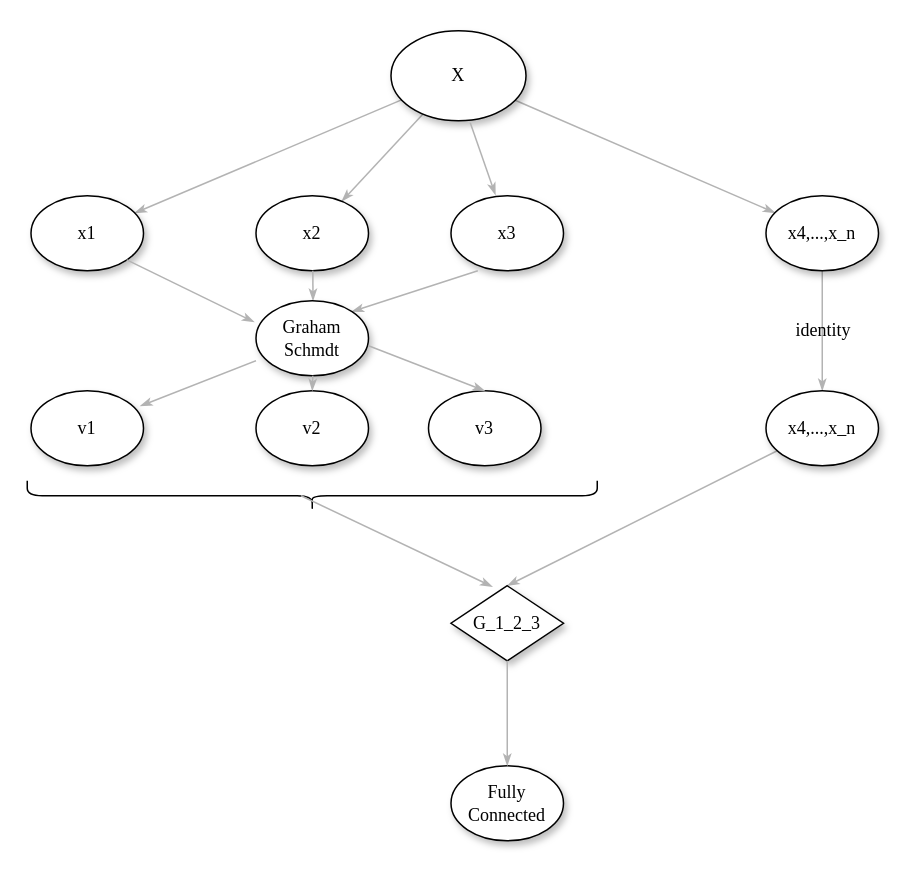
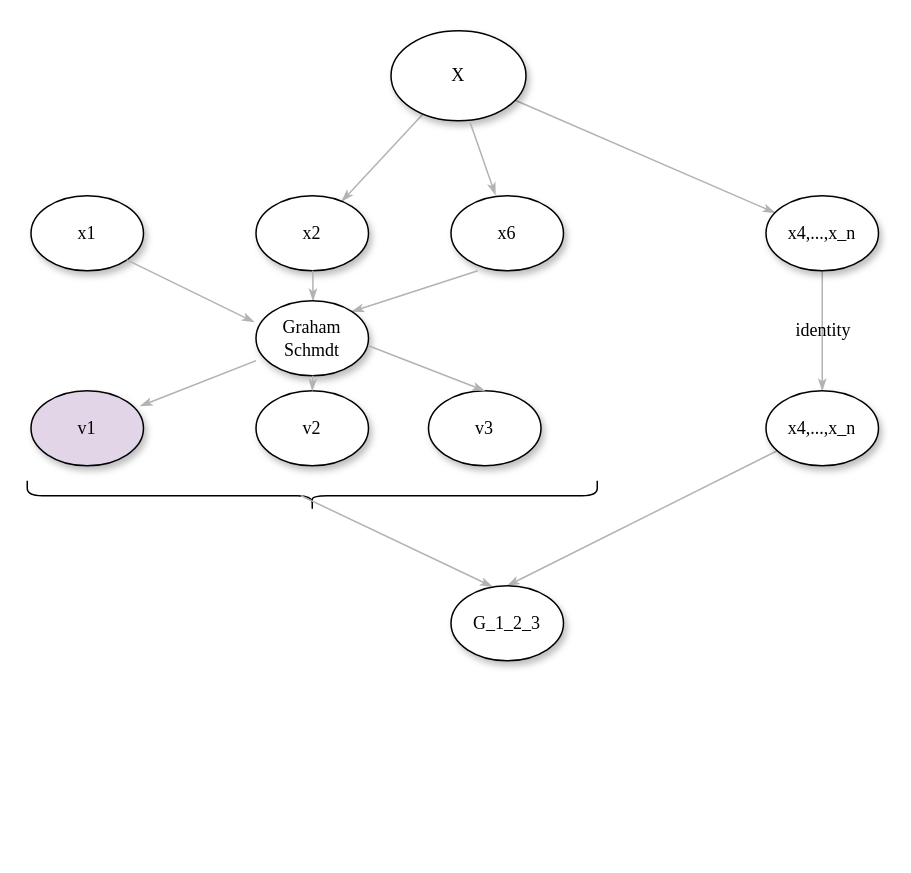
edge "X" -> "x1": removed
node "x3": label "x3" -> "x6"
node "v1": fillcolor #ffffff -> #e1d5e7
node "G_1_2_3": shape diamond -> ellipse
edge "G_1_2_3" -> "Fully Connected": removed
node "Fully Connected": removed
